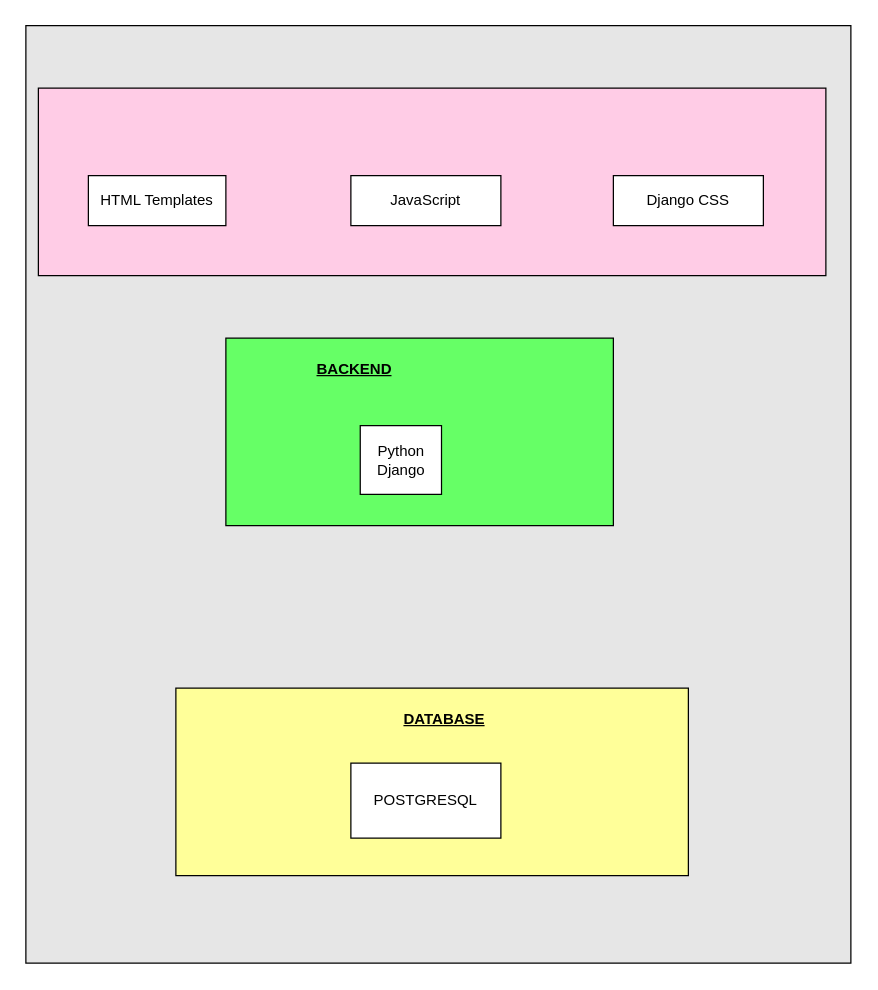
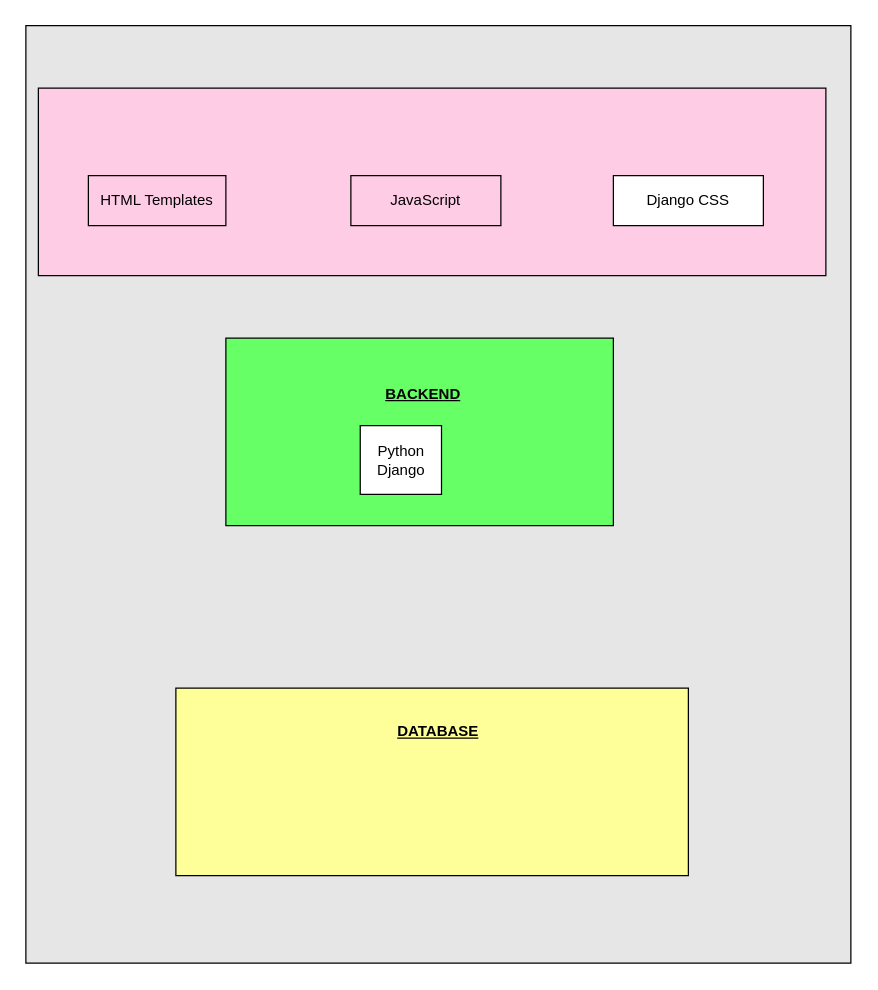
node "HTML Templates": fillcolor #ffffff -> #ffcce6
node "JavaScript": fillcolor #ffffff -> #ffcce6
node "BACKEND": moved (354, 369) -> (423, 394)
node "DATABASE": moved (444, 719) -> (438, 732)
node "POSTGRESQL": removed
